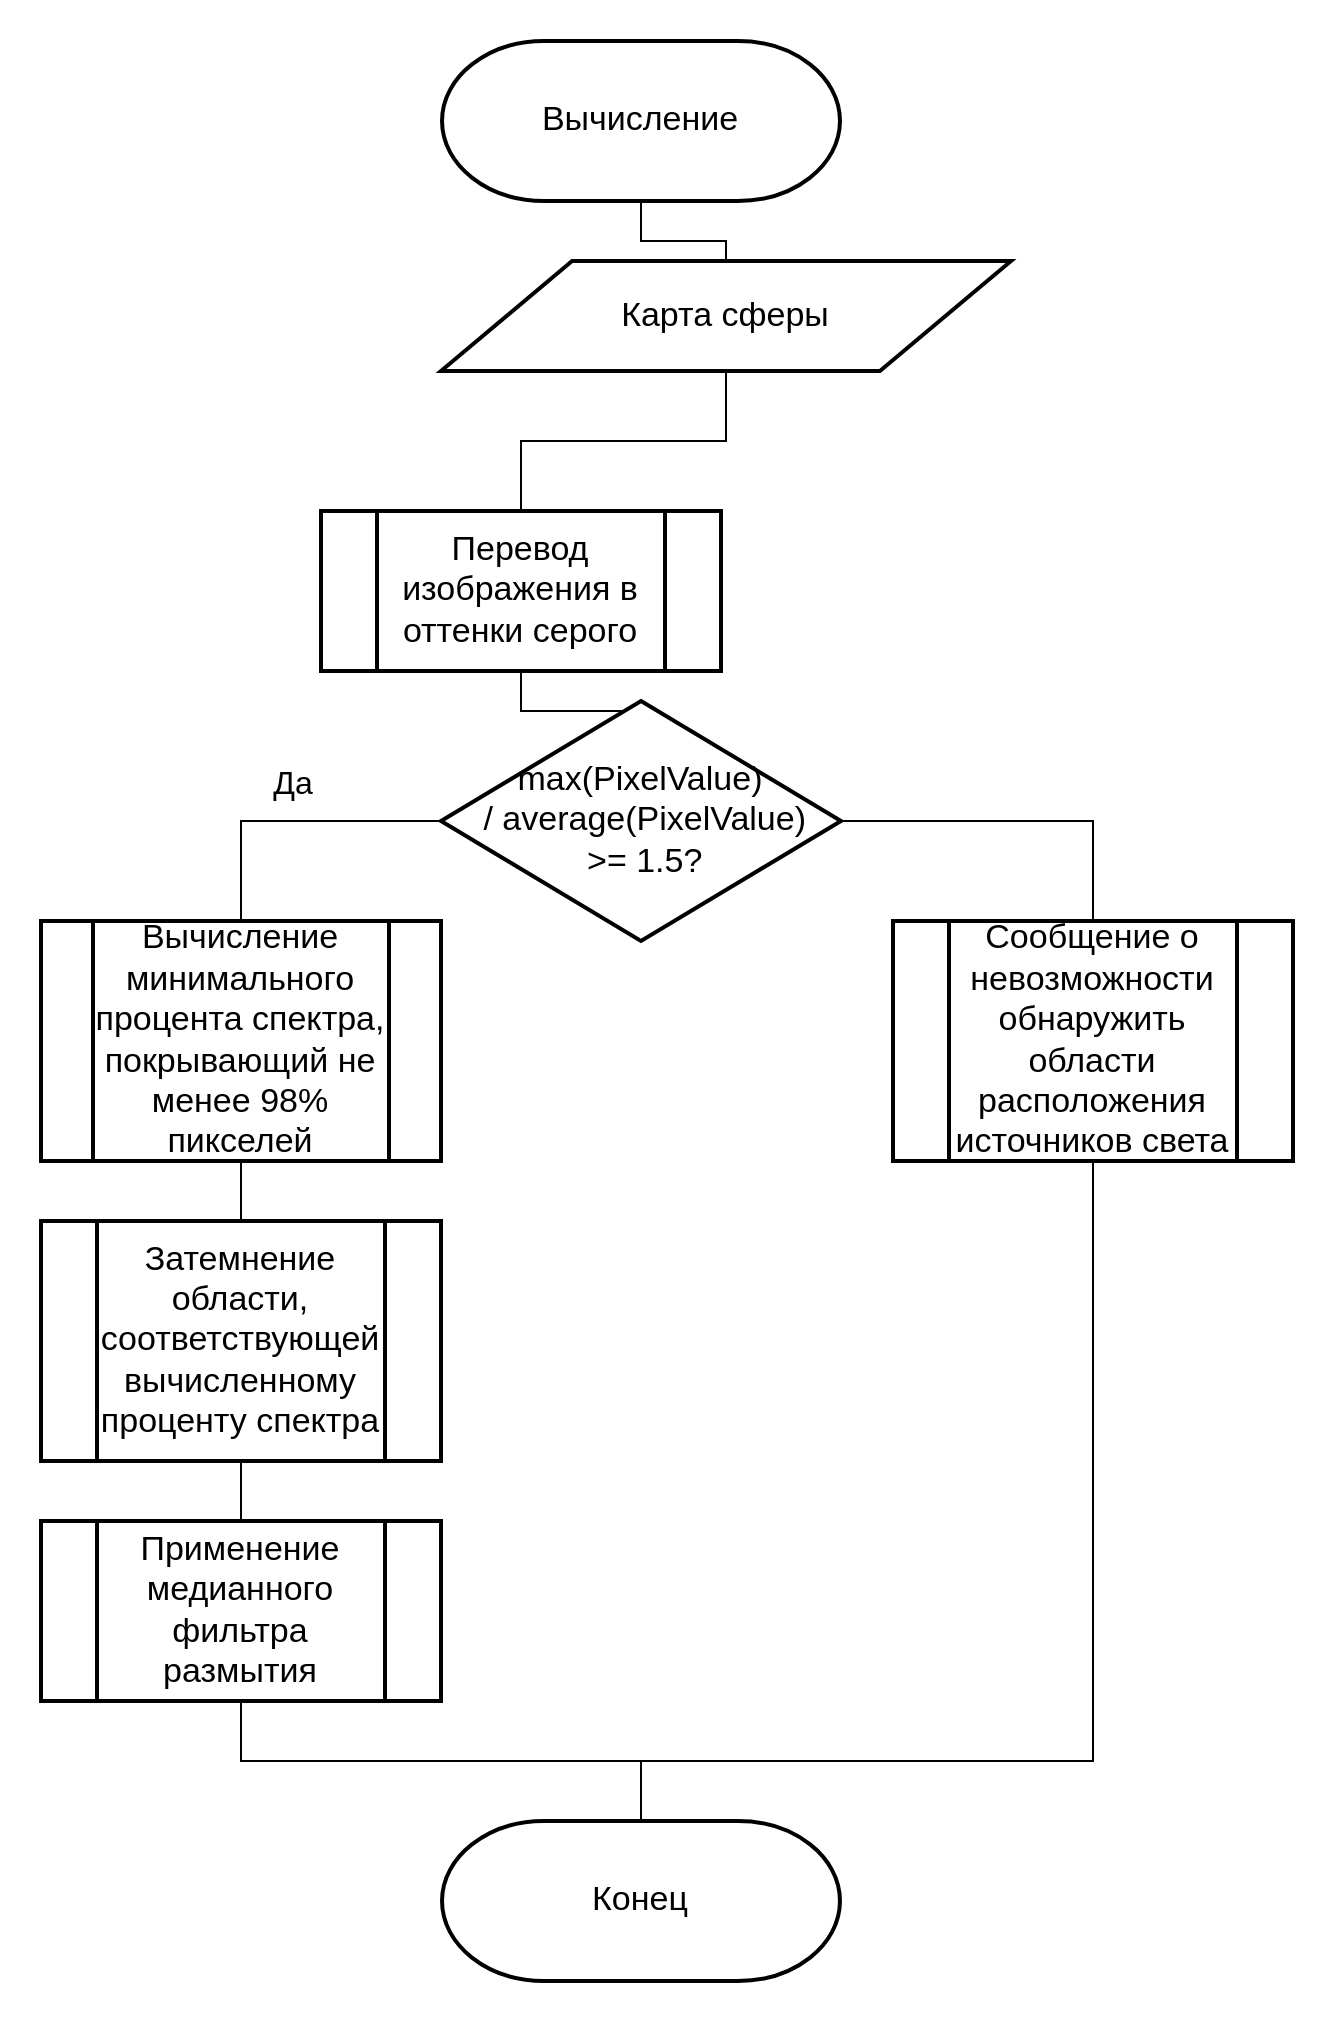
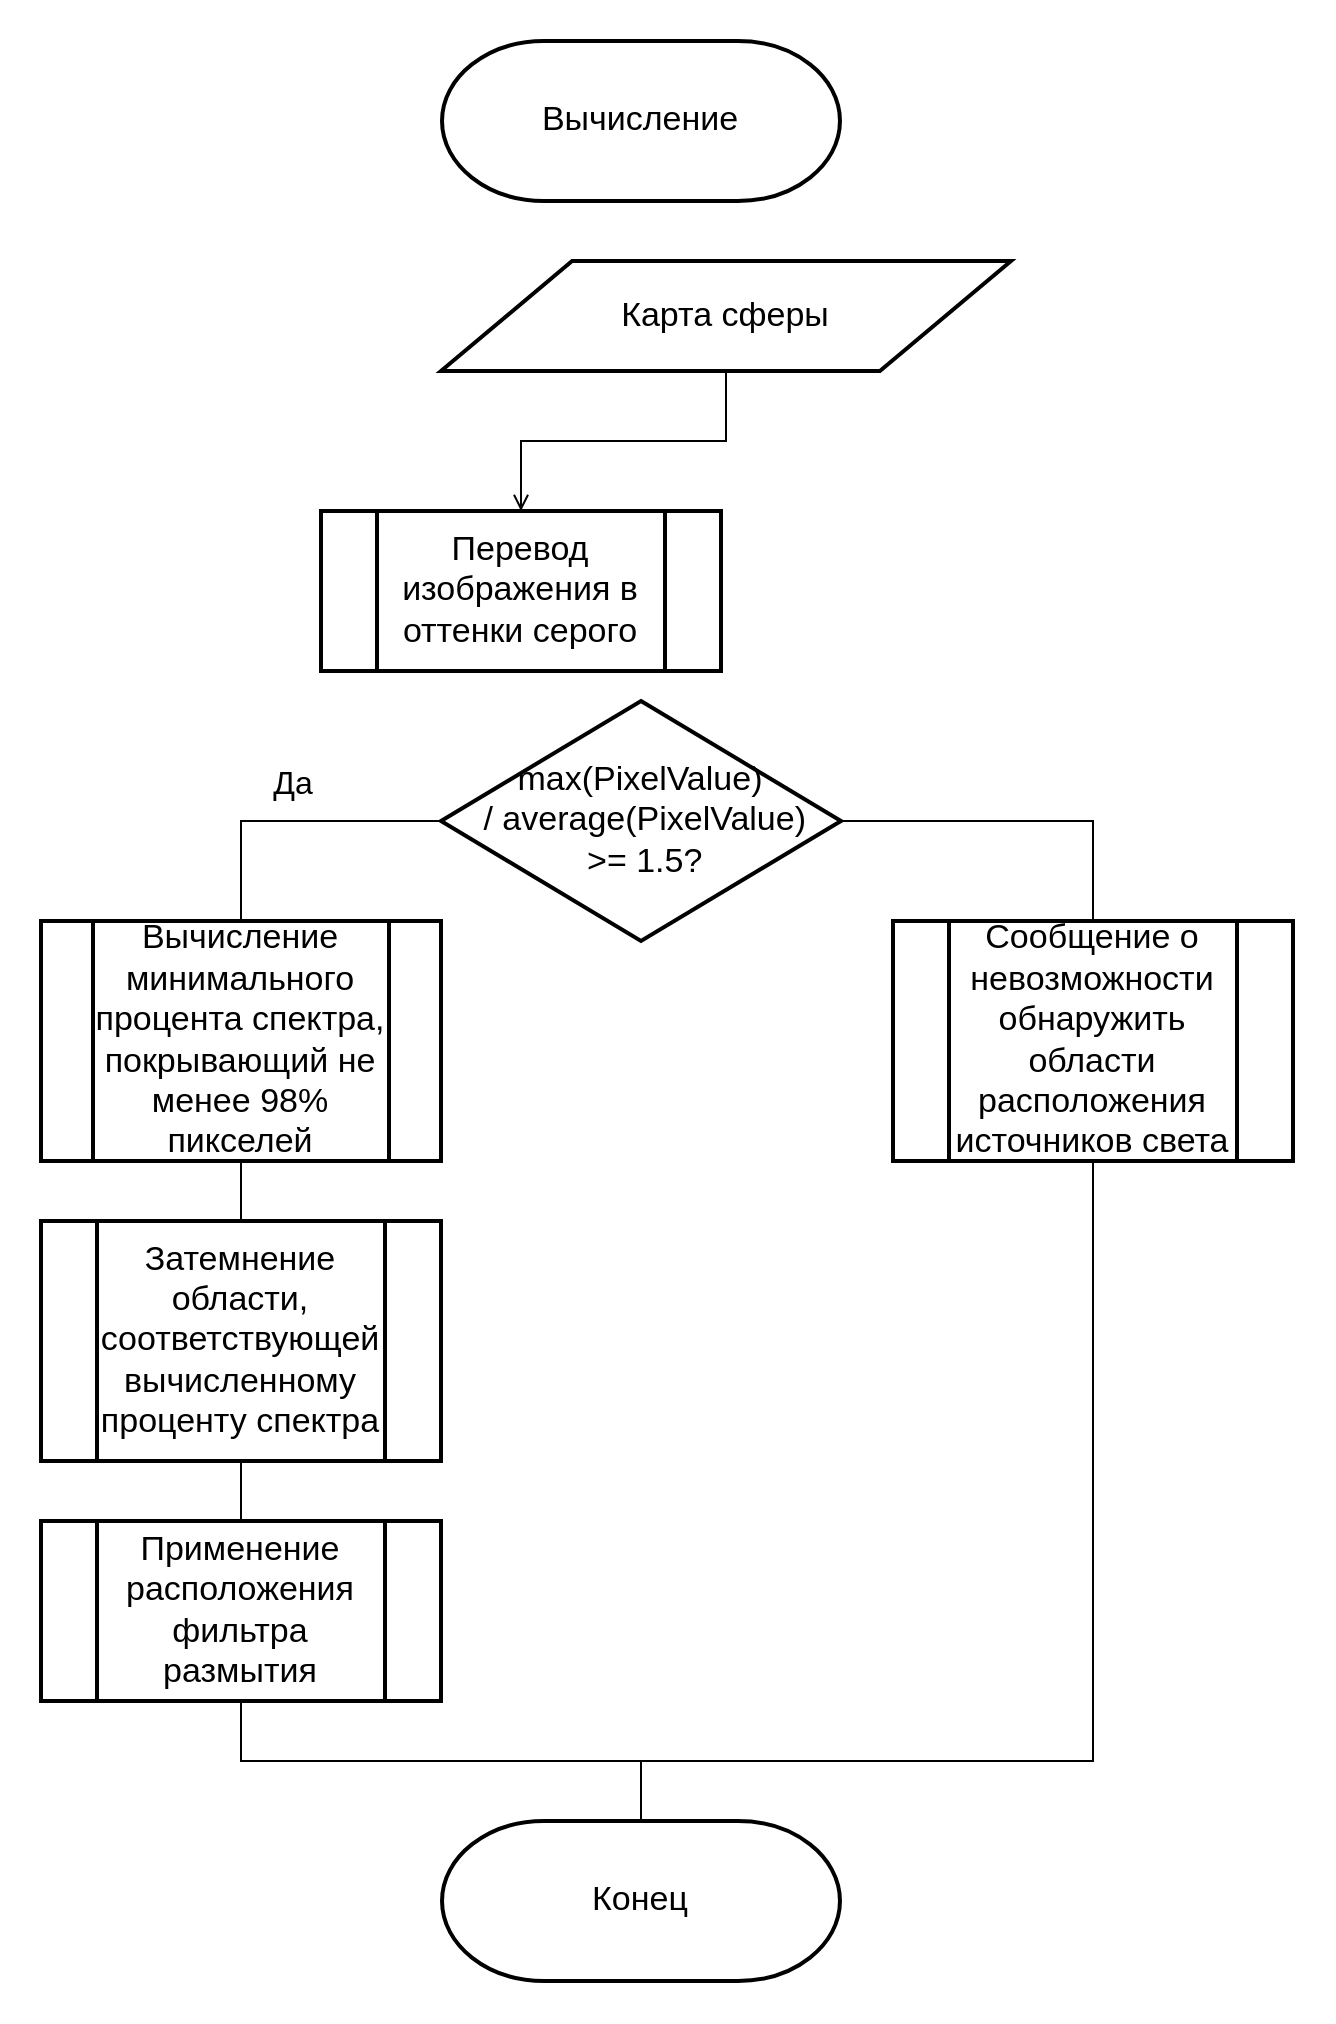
edge "Вычисление" -- "Карта сферы": removed
edge "Карта сферы" -- "Перевод изображения в оттенки серого": arrowhead none -> open
edge "Перевод изображения в оттенки серого" -- "max(PixelValue) / average(PixelValue) >= 1.5?": removed
node "Применение медианного фильтра размытия": label "Применение медианного фильтра размытия" -> "Применение расположения фильтра размытия"
